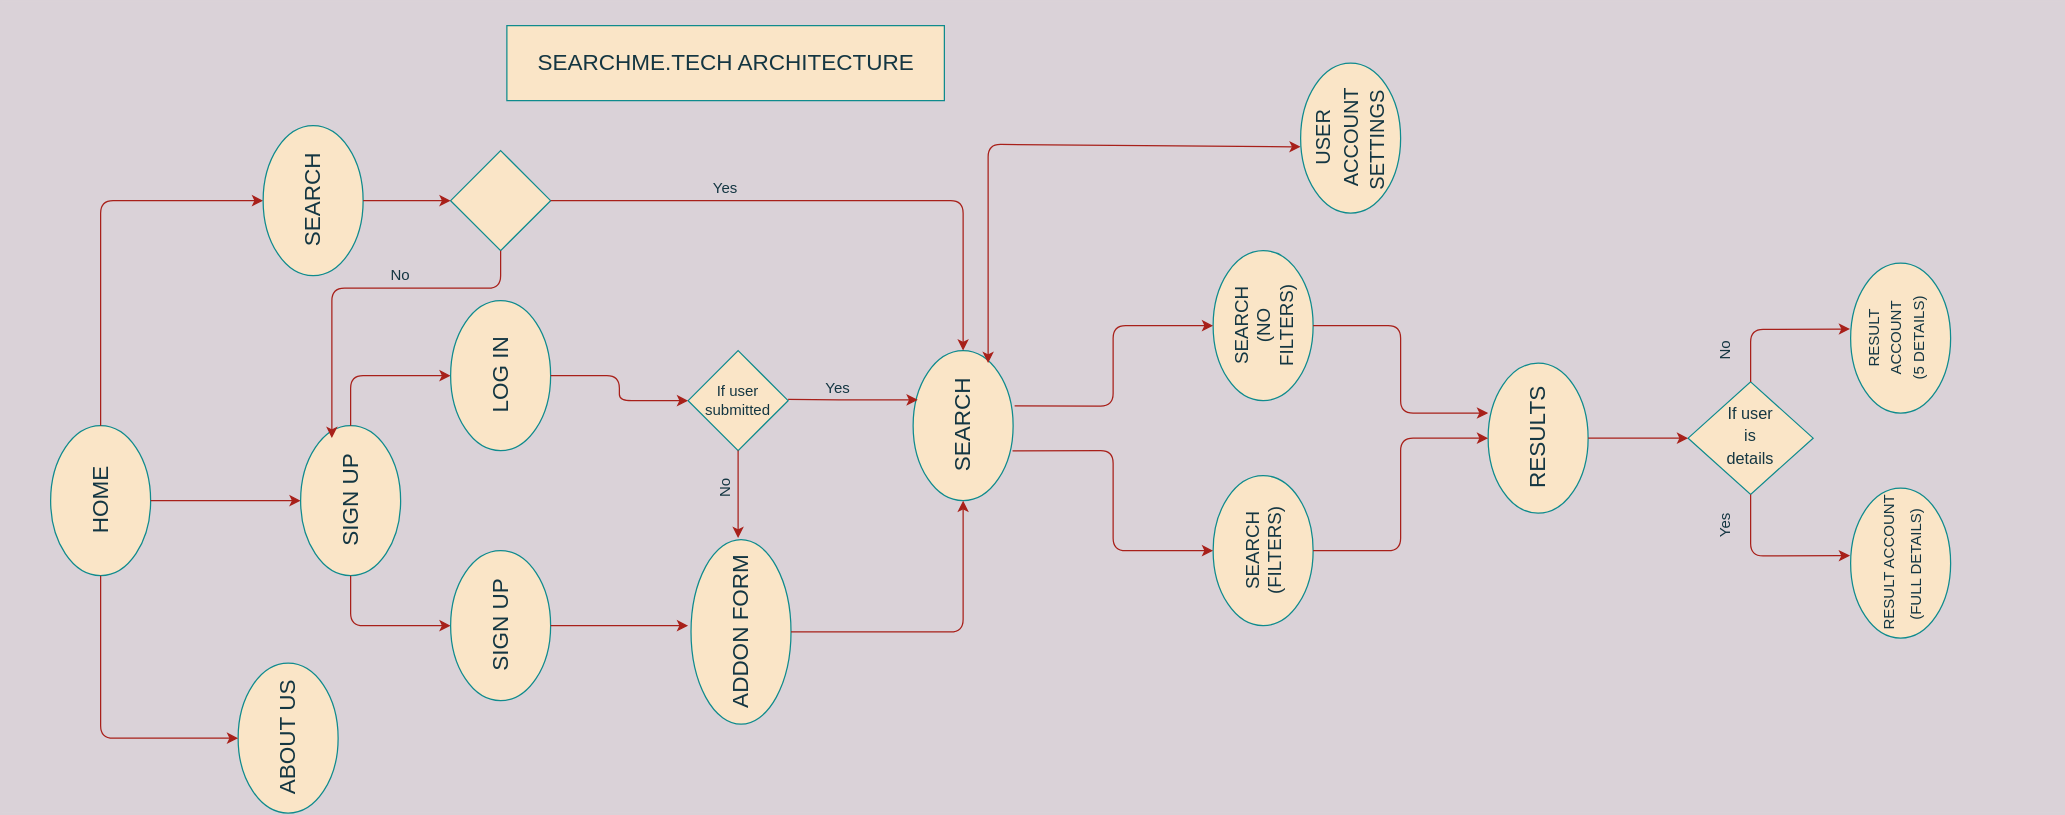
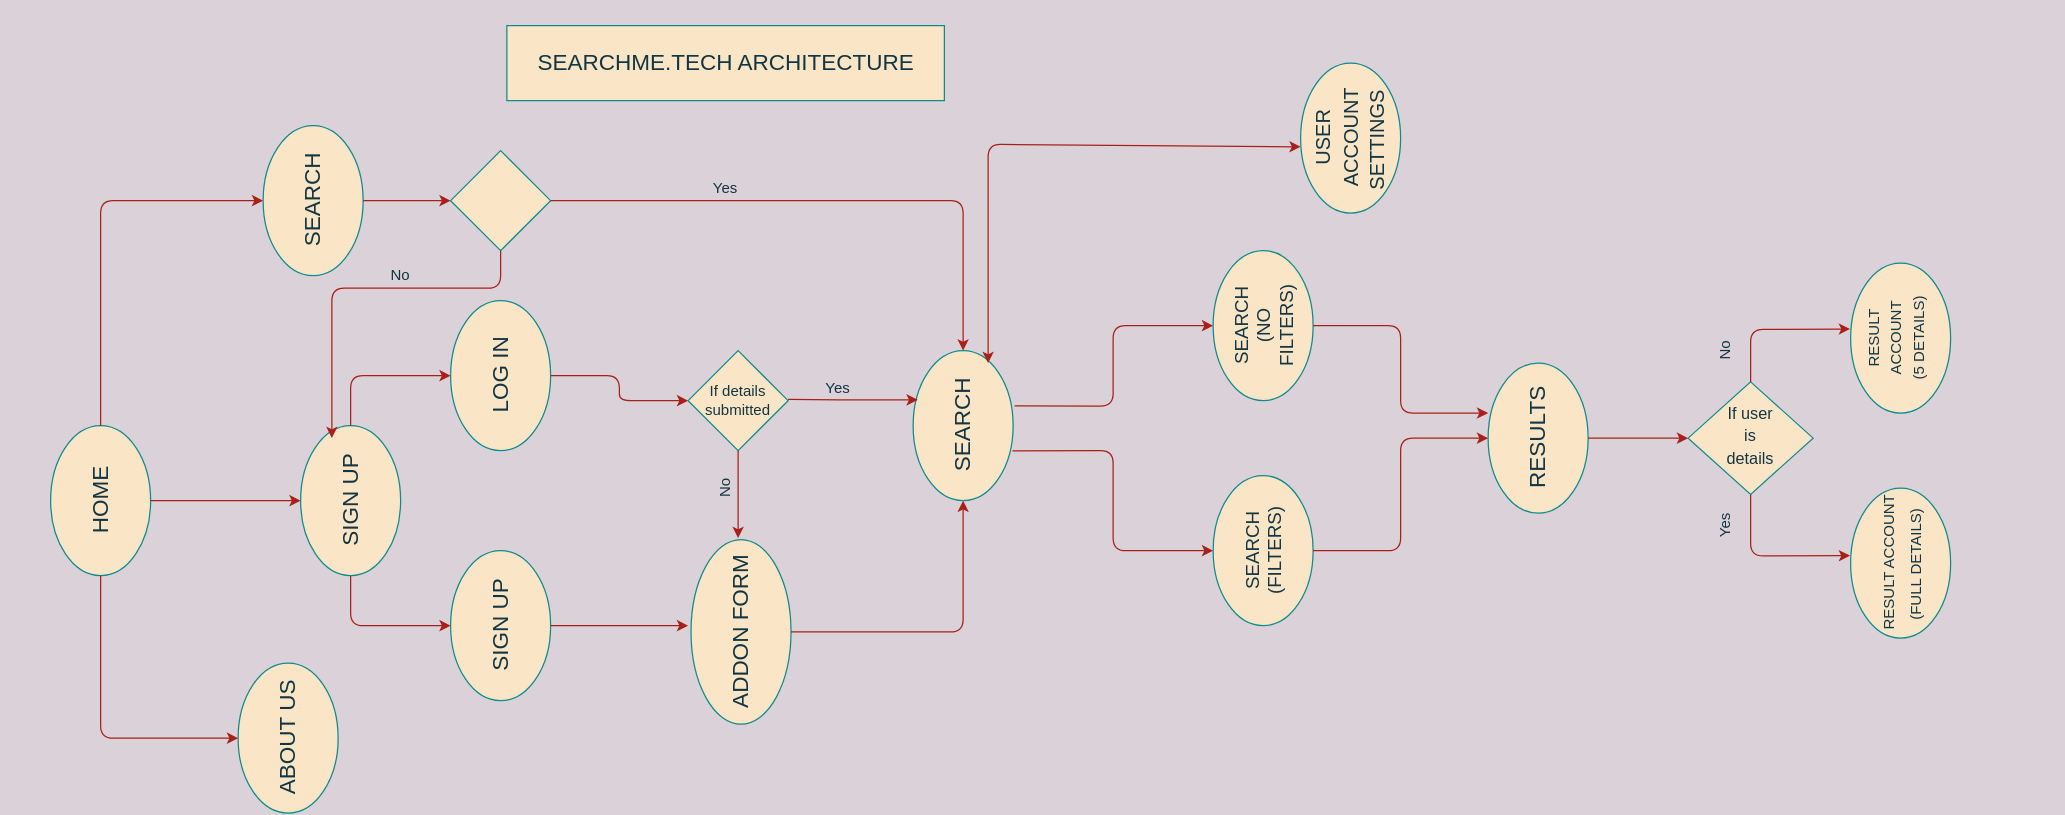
node "If user submitted": label "If user submitted" -> "If details submitted"
